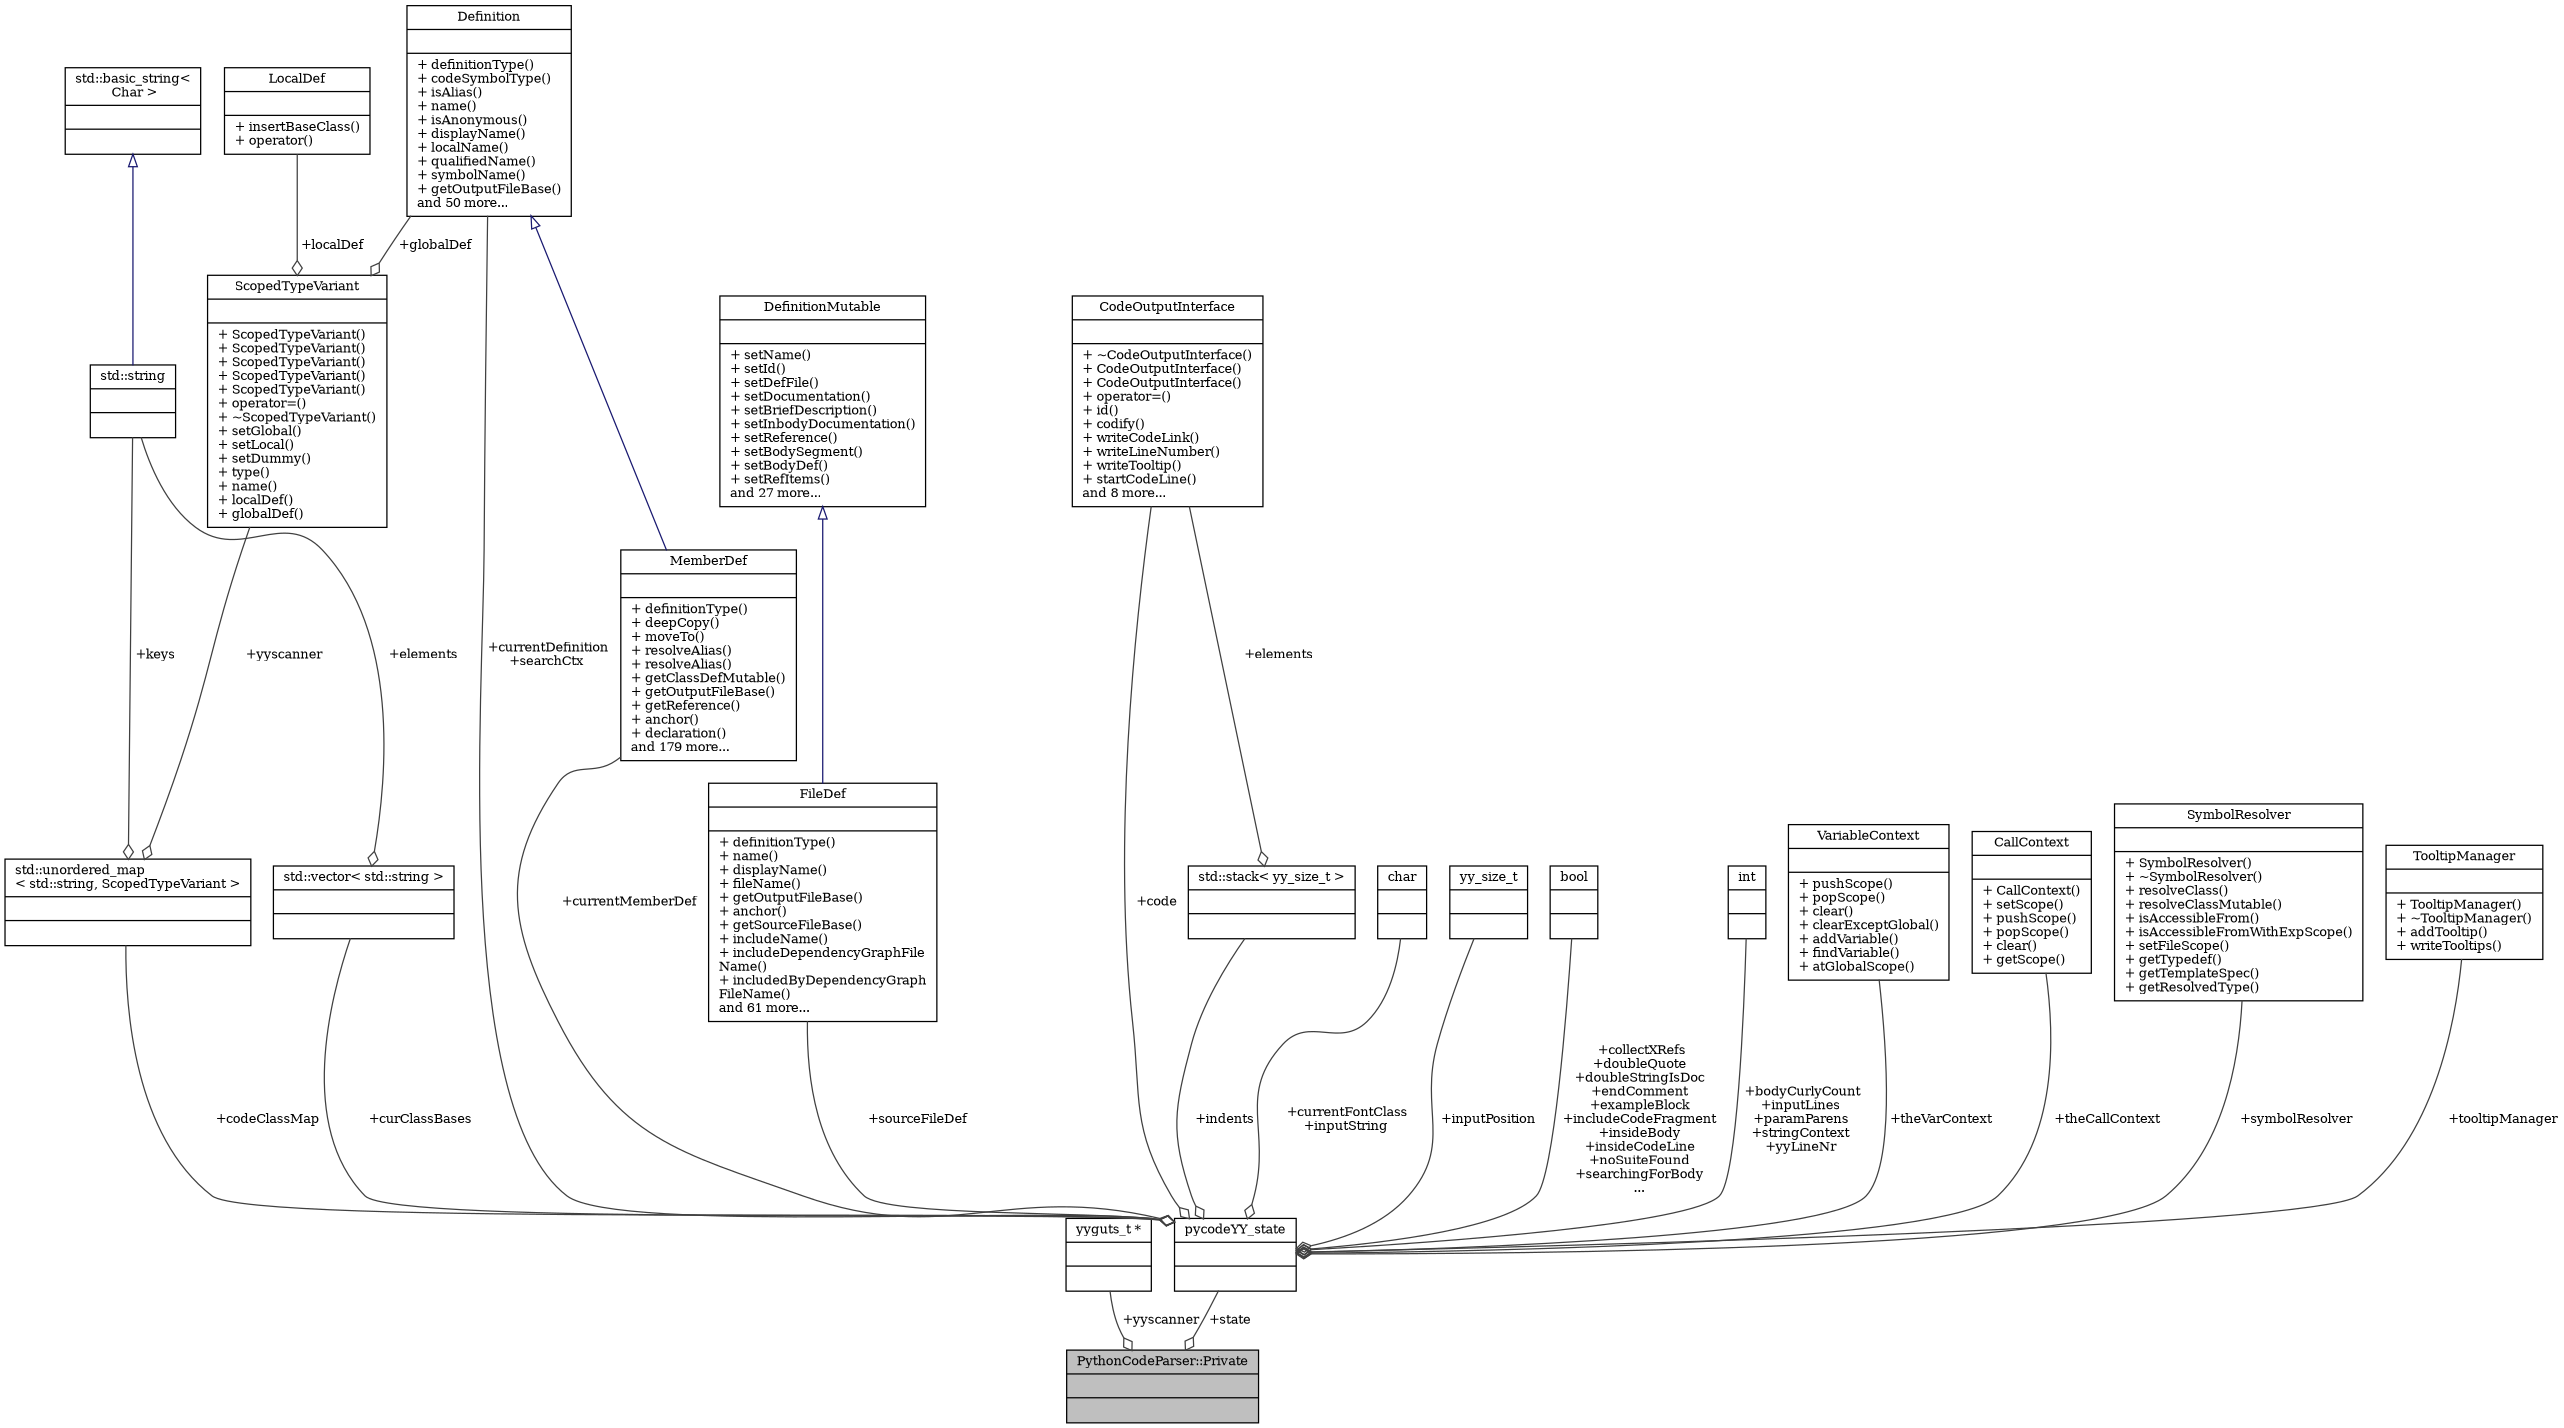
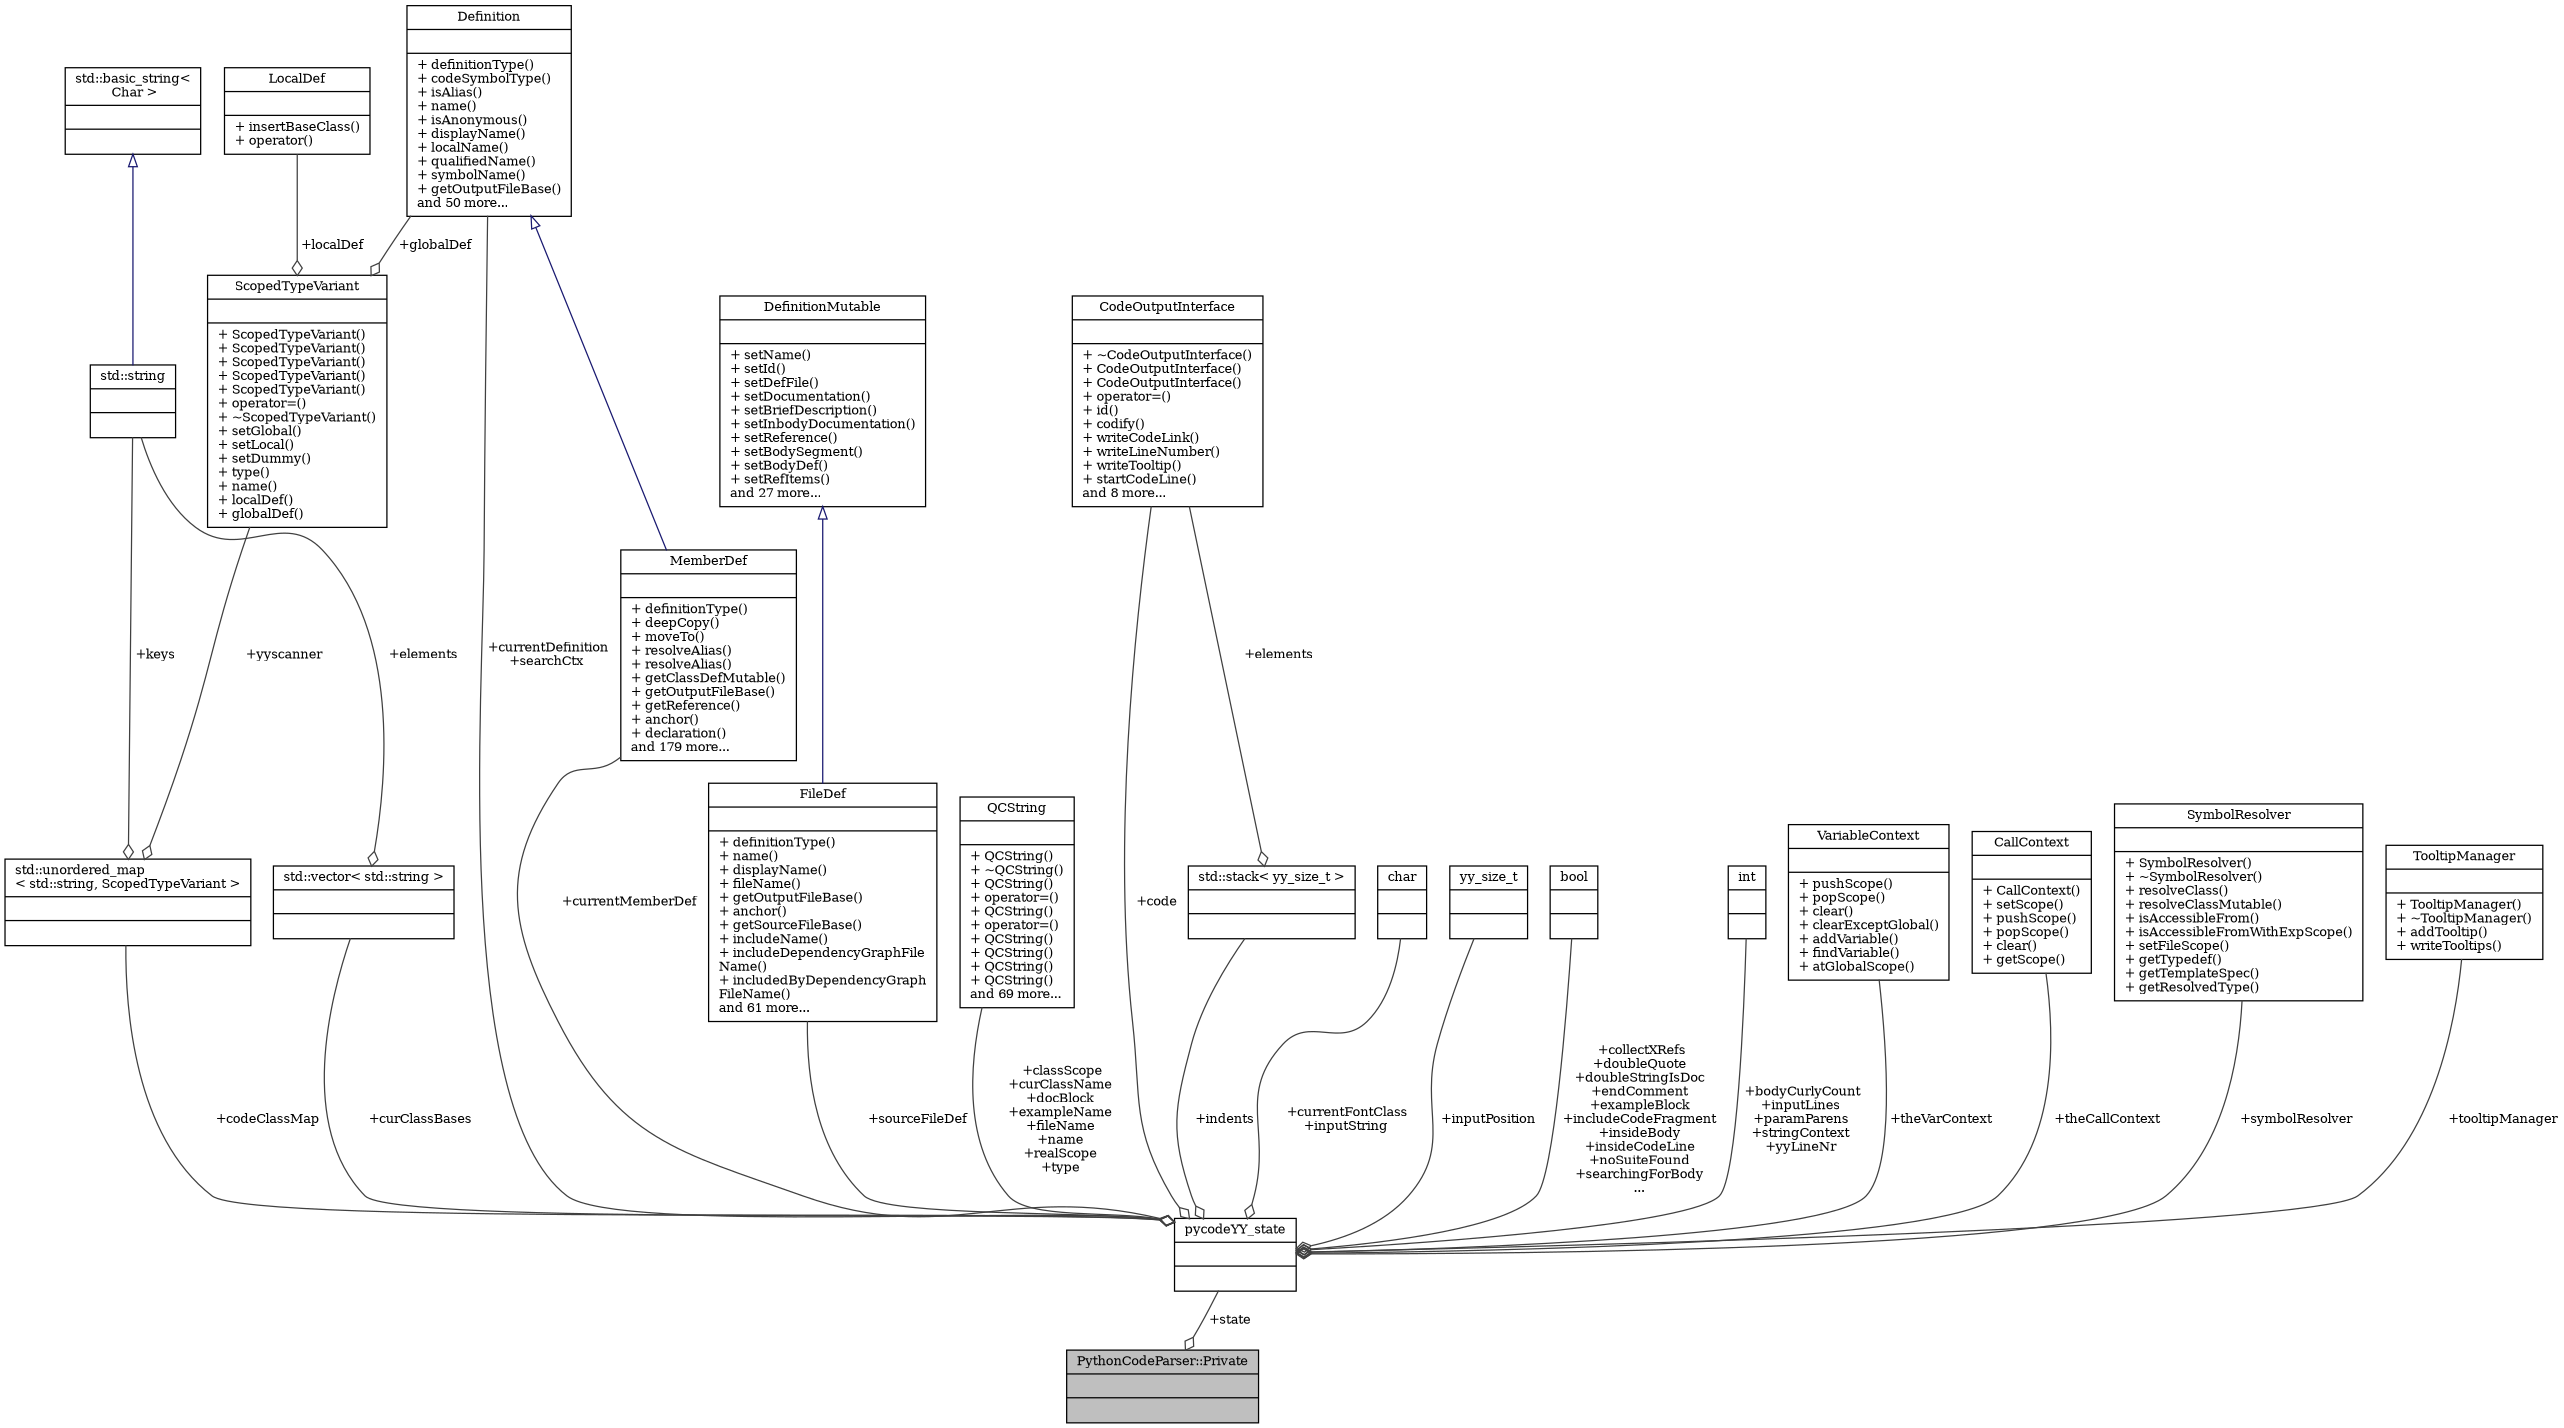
node "QCString": added
node "yyguts_t *": removed
